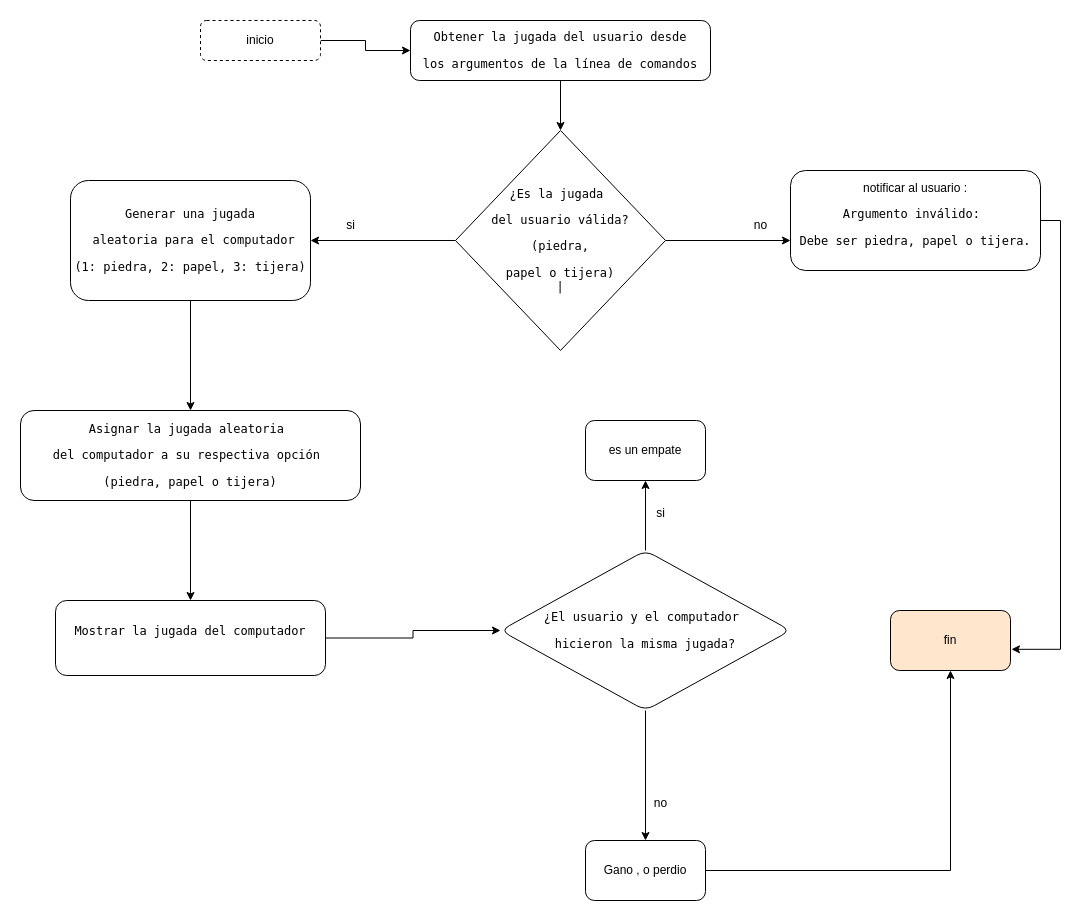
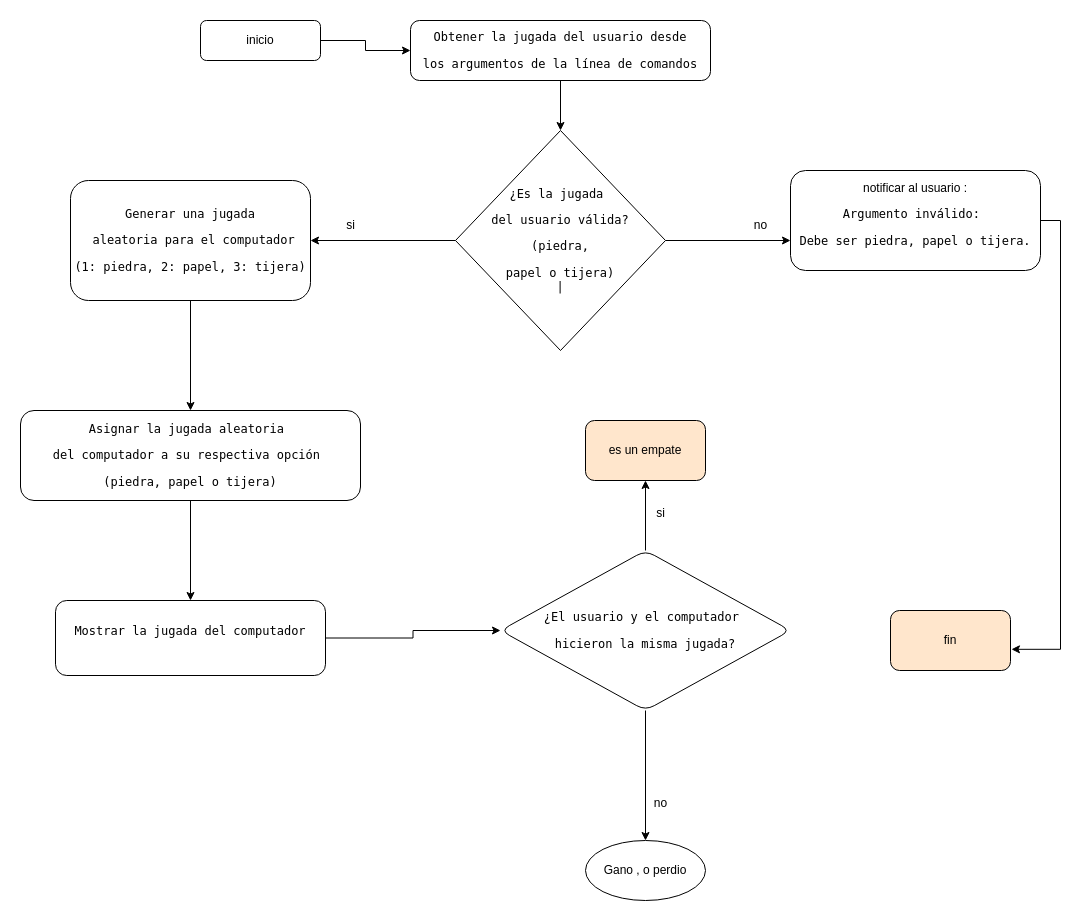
node "inicio": style dashed -> solid
node "es un empate": fillcolor #ffffff -> #ffe6cc
node "Gano , o perdio": shape rounded rectangle -> ellipse
edge "Gano , o perdio" -> "fin": removed
